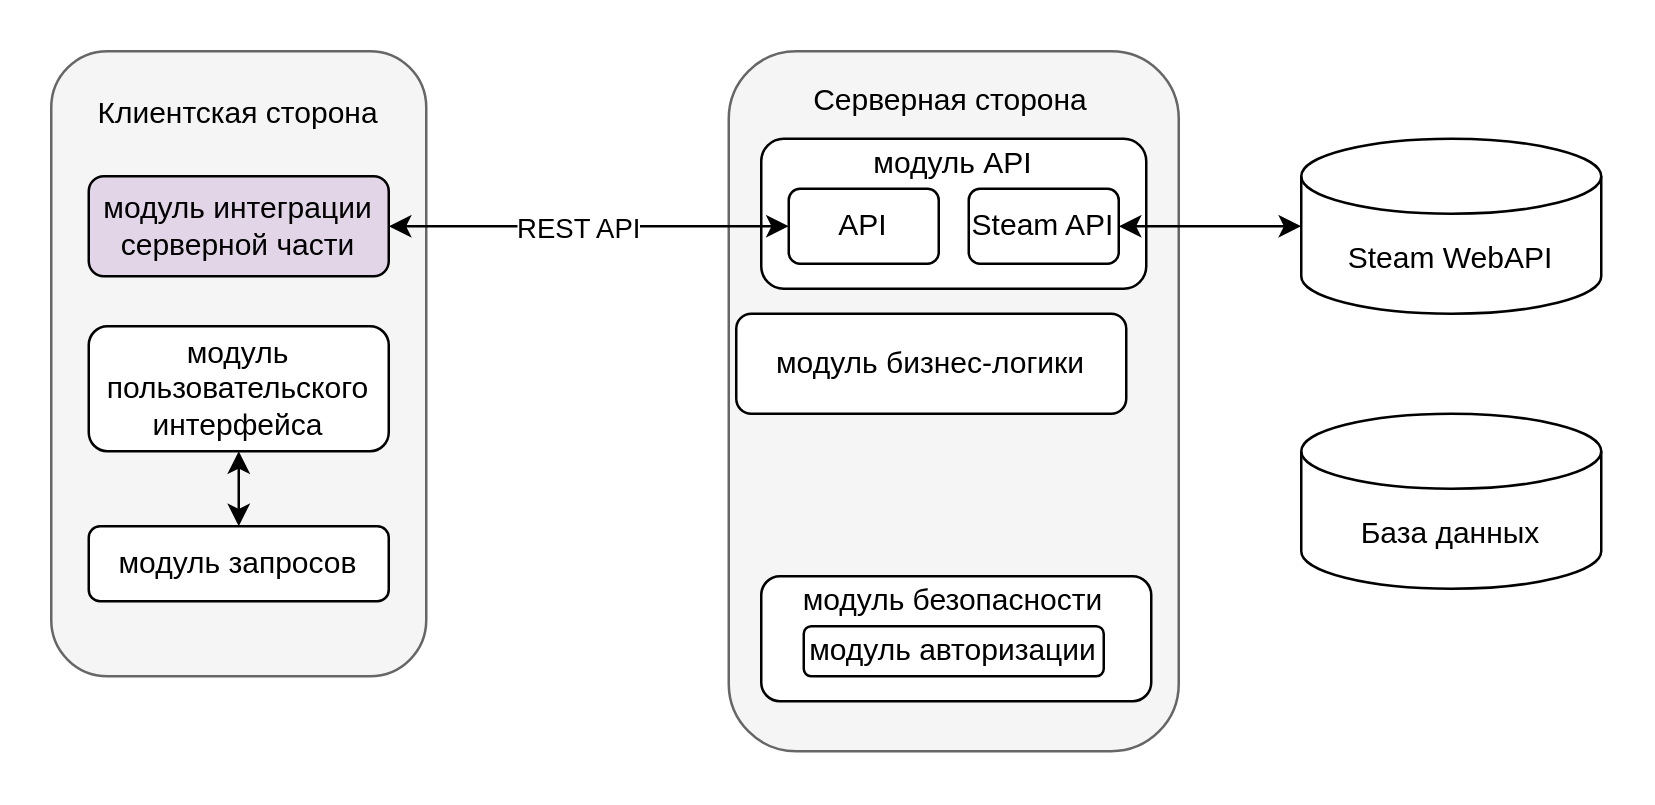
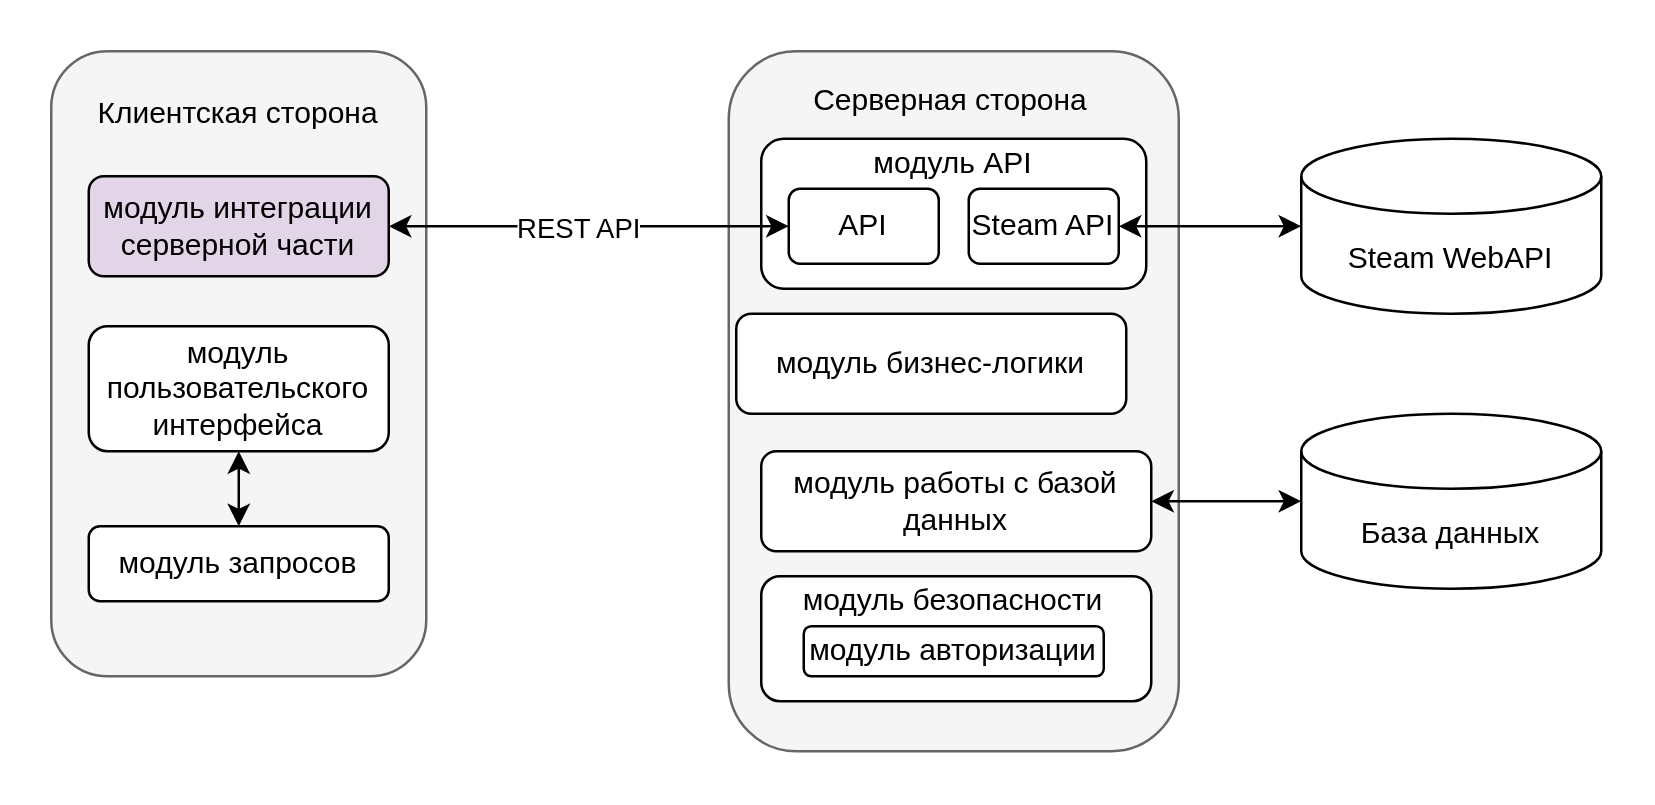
node "модуль работы с базой данных": added
edge "модуль работы с базой данных" -- "База данных": added
